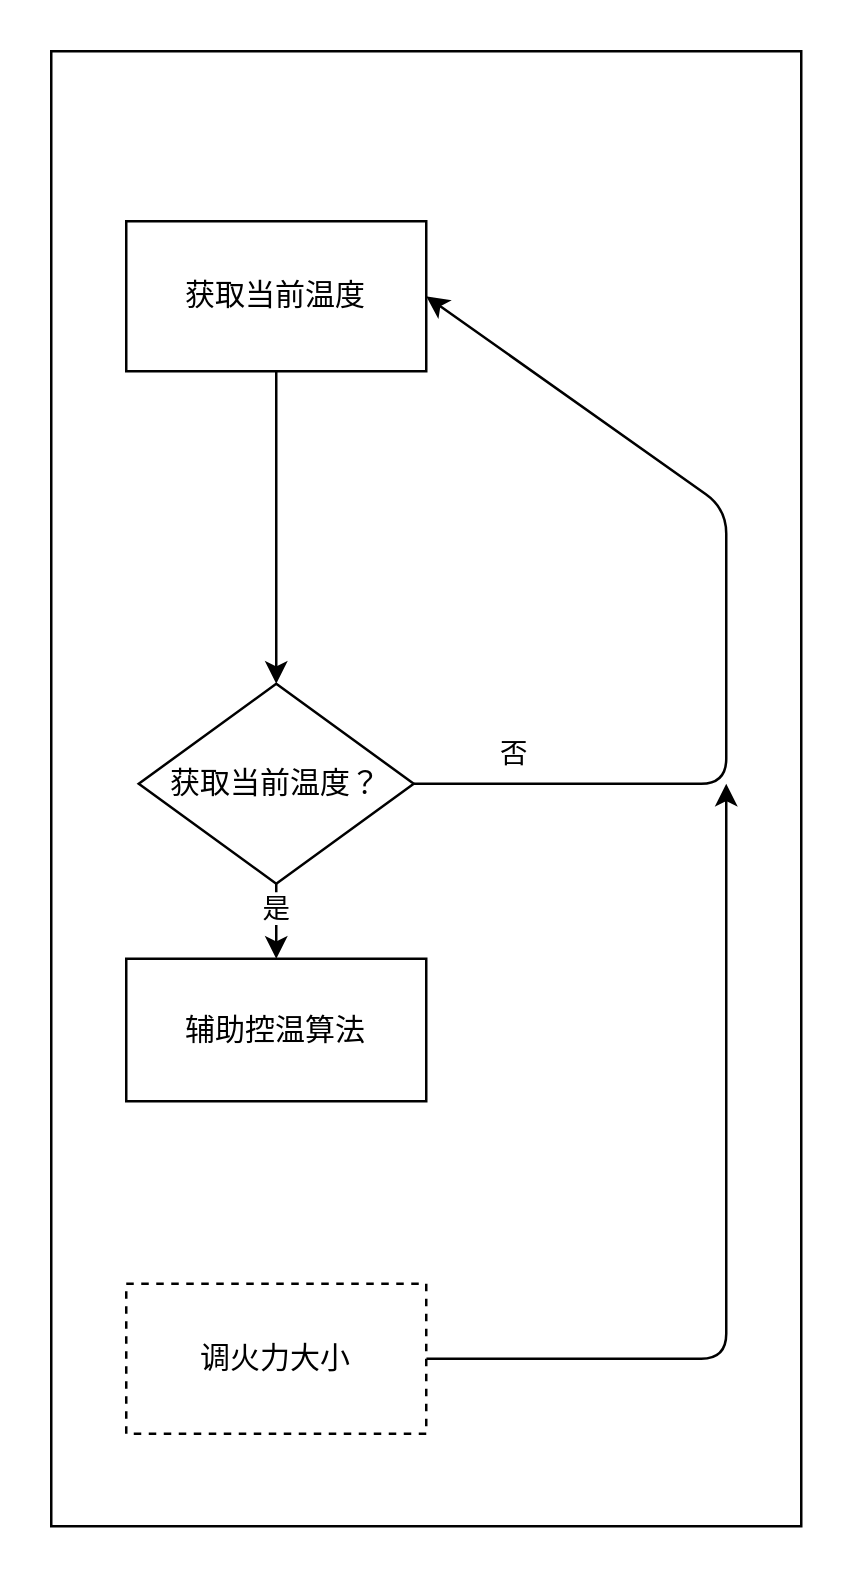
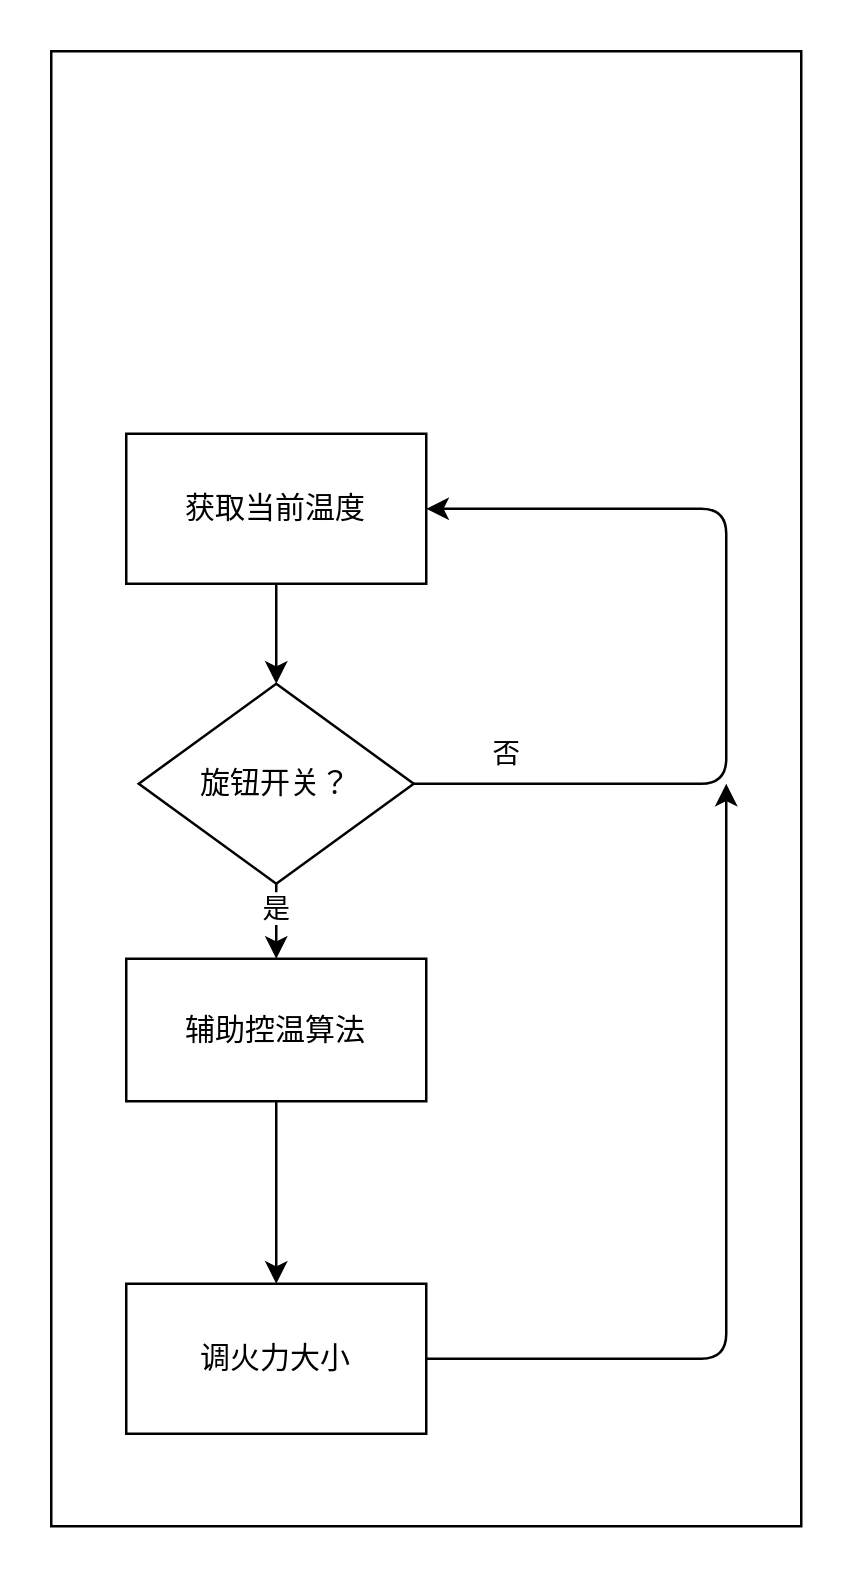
node "获取当前温度": moved (276, 296) -> (276, 509)
node "获取当前温度？": label "获取当前温度？" -> "旋钮开关？"
edge "辅助控温算法" -> "调火力大小": added
node "调火力大小": style dashed -> solid
